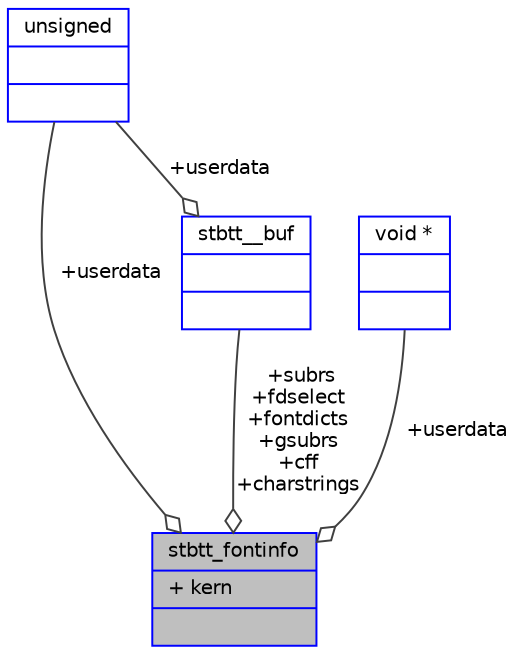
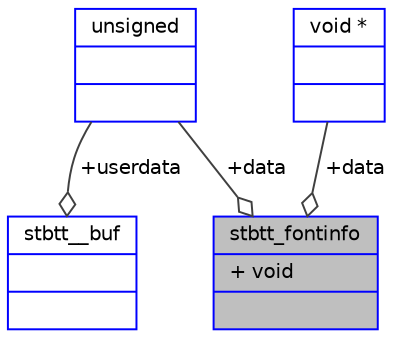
edge "unsigned" -> "stbtt_fontinfo": label " +userdata" -> " +data"
edge "stbtt__buf" -> "stbtt_fontinfo": removed, label "+subrs +fdselect +fontdicts +gsubrs +cff +charstrings"
edge "void *" -> "stbtt_fontinfo": label " +userdata" -> " +data"
node "stbtt_fontinfo": text "+ kern" -> "+ void"
